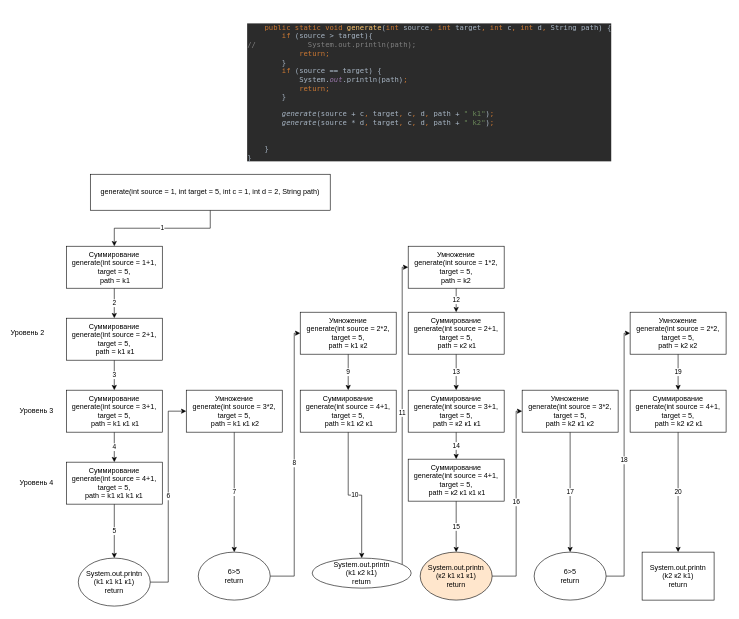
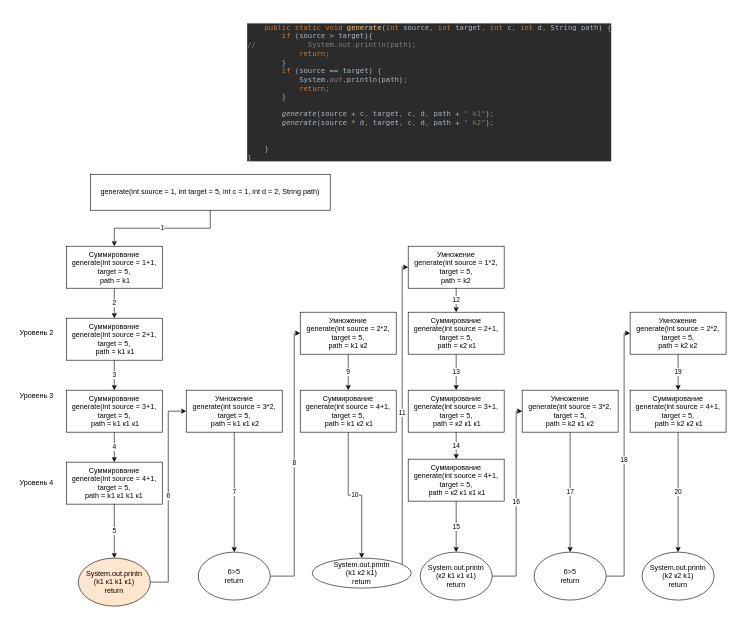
node "Уровень 2": moved (27, 333) -> (36, 333)
node "Уровень 3": moved (36, 411) -> (36, 396)
node "System.out.printn (к2 k1 к1 к1) return": fillcolor #ffe6cc -> #ffffff
node "System.out.printn (k2 к2 k1) return": shape rectangle -> ellipse
node "System.out.printn (k1 к1 k1 к1) return": fillcolor #ffffff -> #ffe6cc
